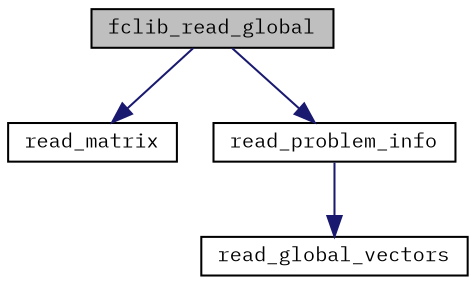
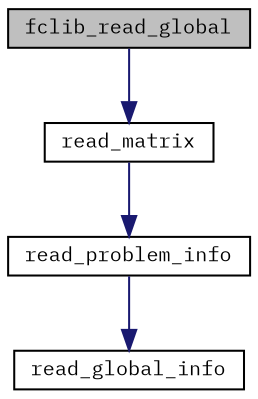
edge "fclib_read_global" -> "read_problem_info": now "read_matrix" -> "read_problem_info"
node "read_global_vectors": label "read_global_vectors" -> "read_global_info"
